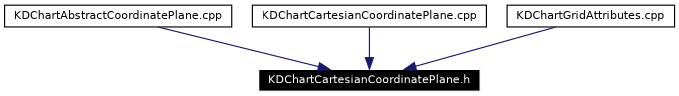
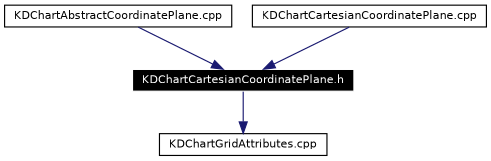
edge "KDChartGridAttributes.cpp" -> "KDChartCartesianCoordinatePlane.h": reversed
